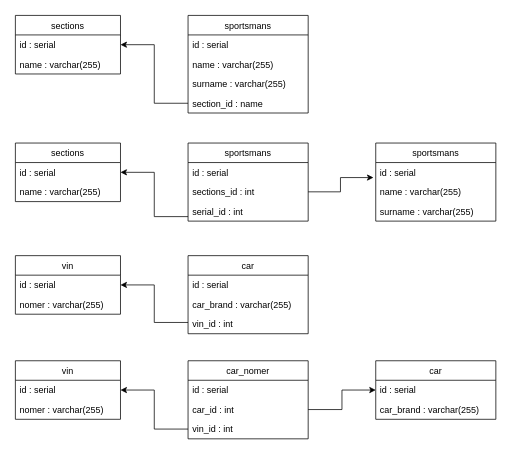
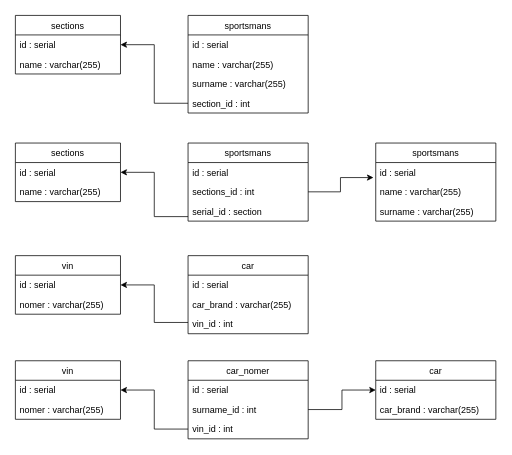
node "section_id : name": label "section_id : name" -> "section_id : int"
node "serial_id : int": label "serial_id : int" -> "serial_id : section"
node "car_id : int": label "car_id : int" -> "surname_id : int"
